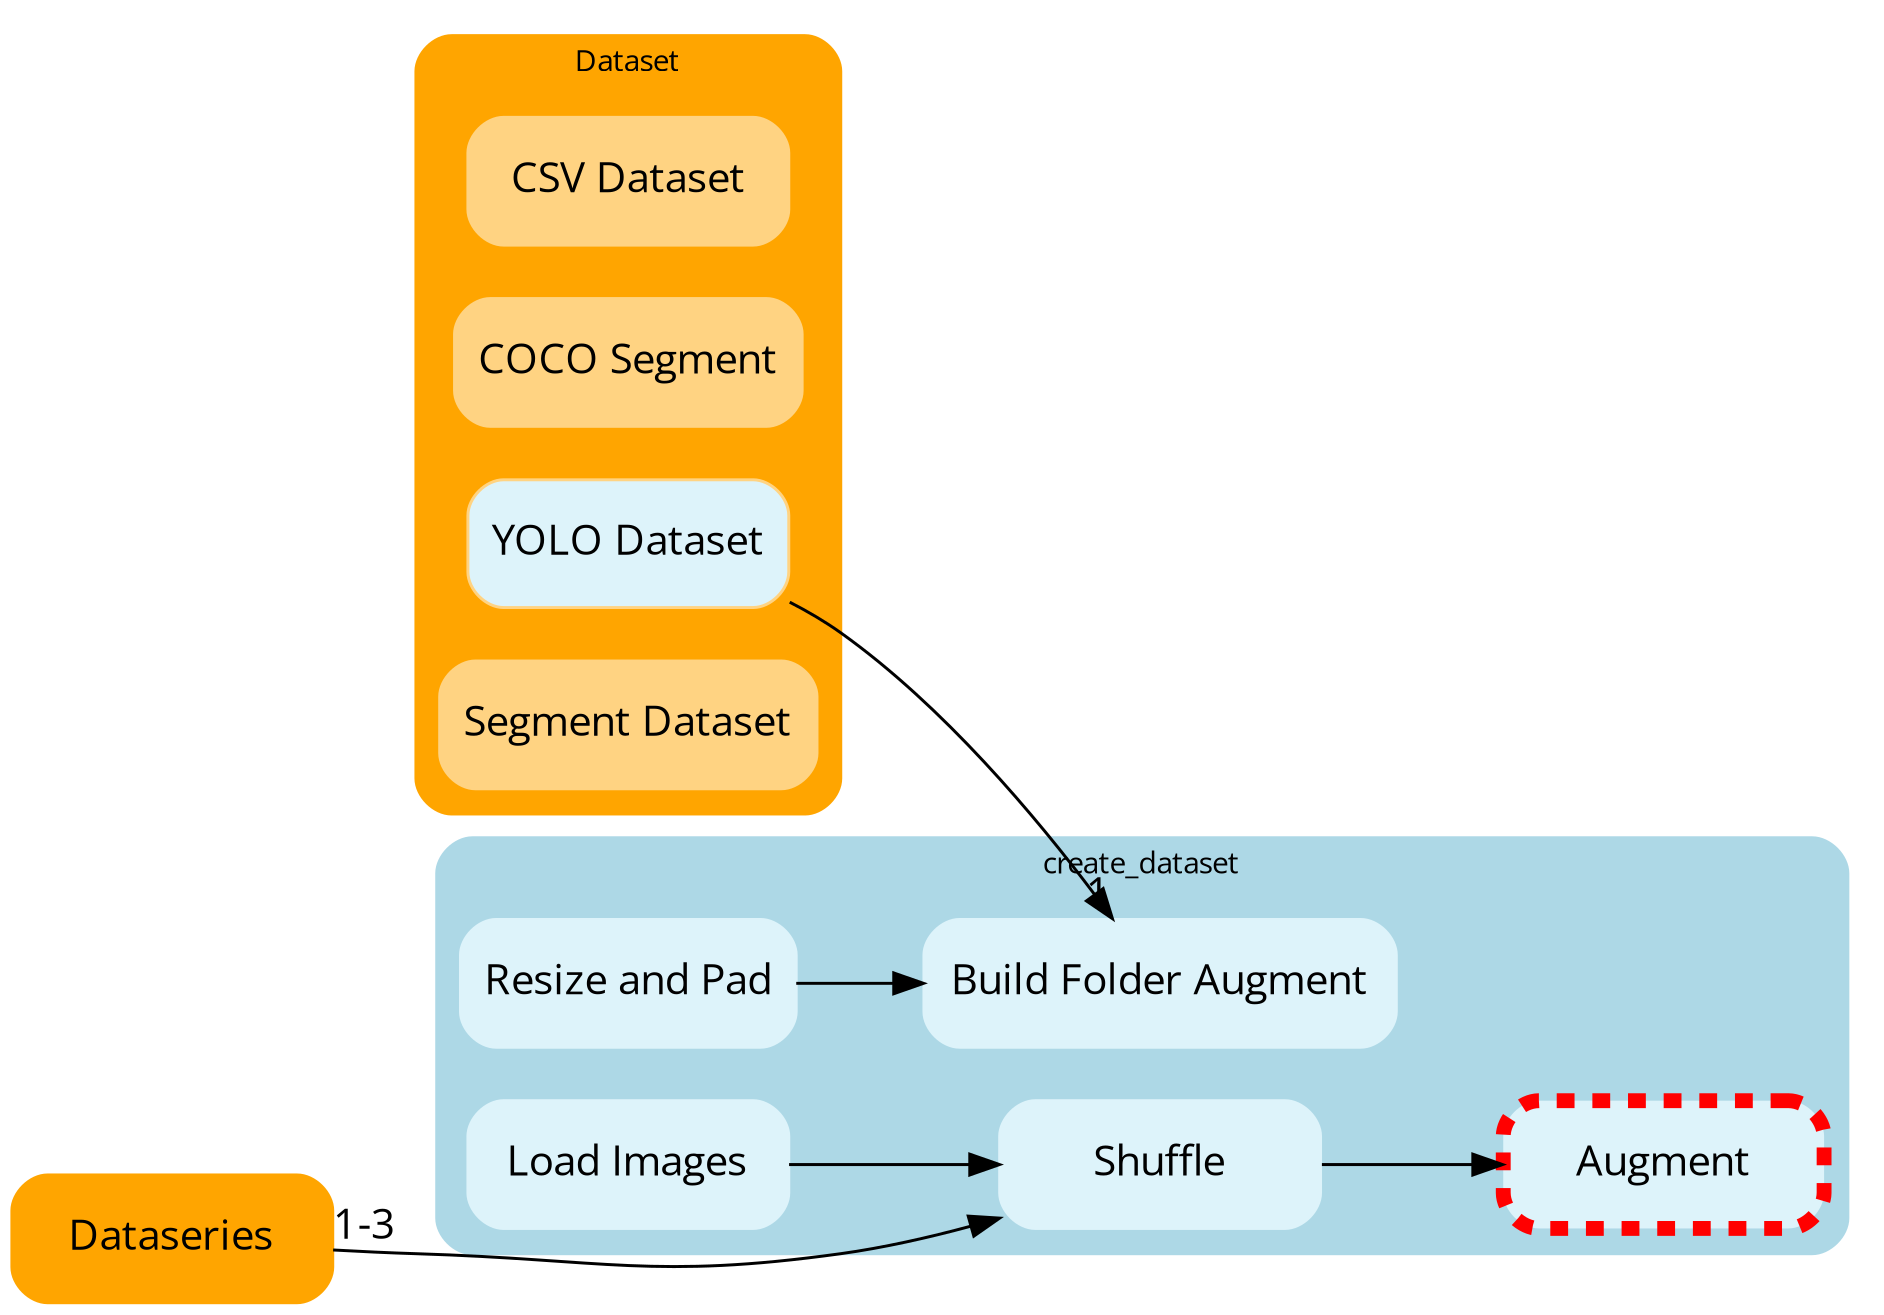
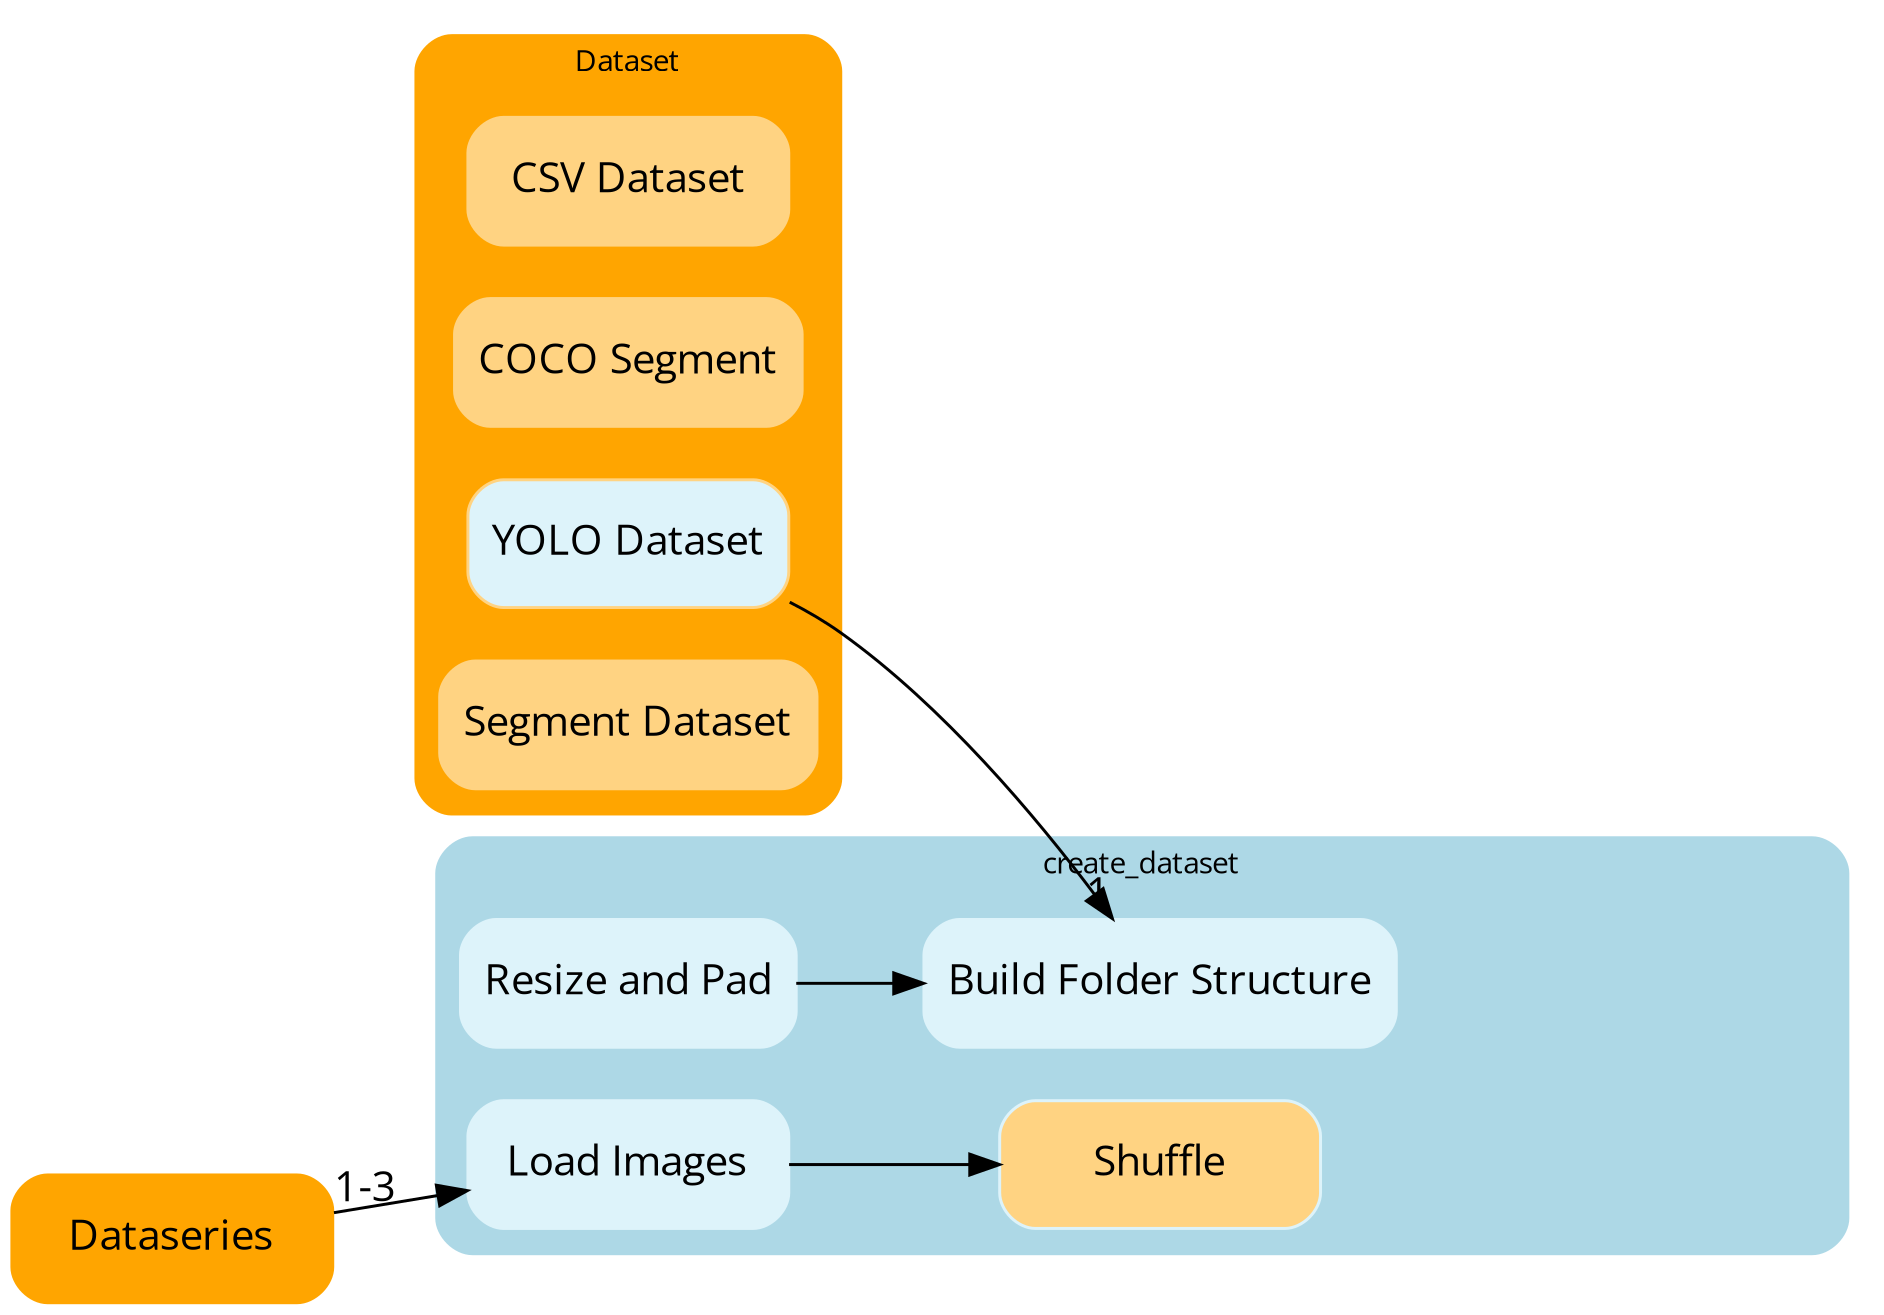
node "Build Folder Augment": label "Build Folder Augment" -> "Build Folder Structure"
node "Shuffle": fillcolor #ddf3fa -> #ffd382
node "Augment": removed
edge "Dataseries" -> "Shuffle": now "Dataseries" -> "Load Images"
